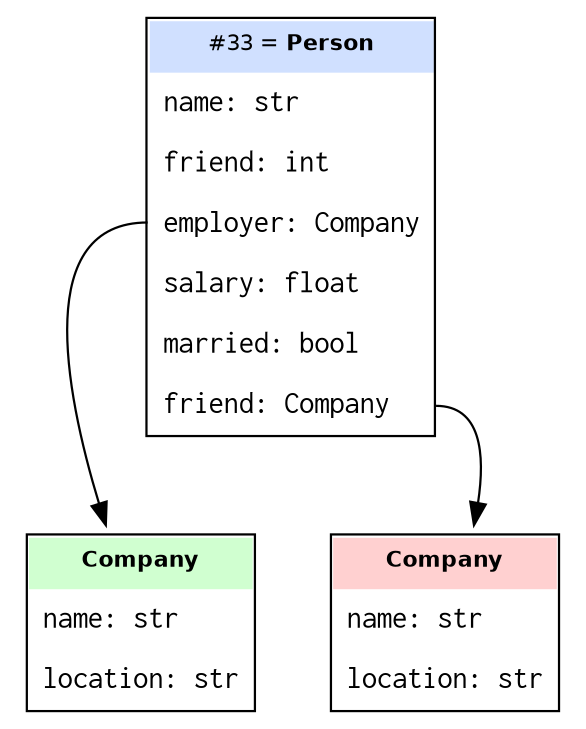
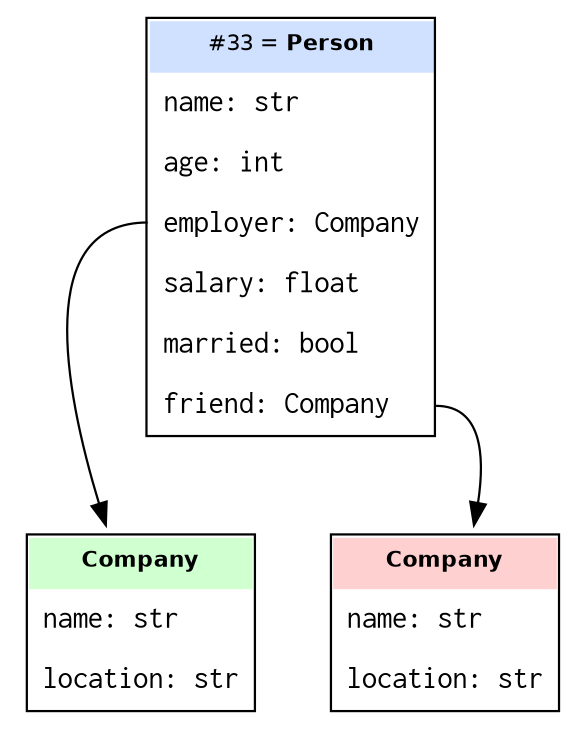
node "#33 =": text "friend: int" -> "age: int"
